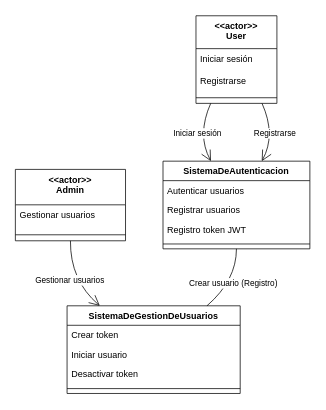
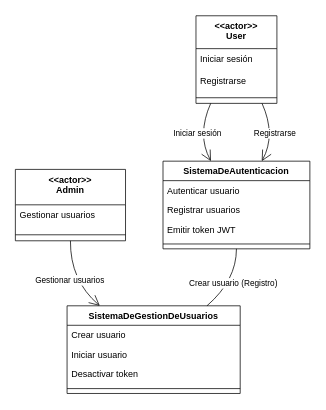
node "Autenticar usuarios": label "Autenticar usuarios" -> "Autenticar usuario"
node "Registro token JWT": label "Registro token JWT" -> "Emitir token JWT"
node "Crear token": label "Crear token" -> "Crear usuario"
